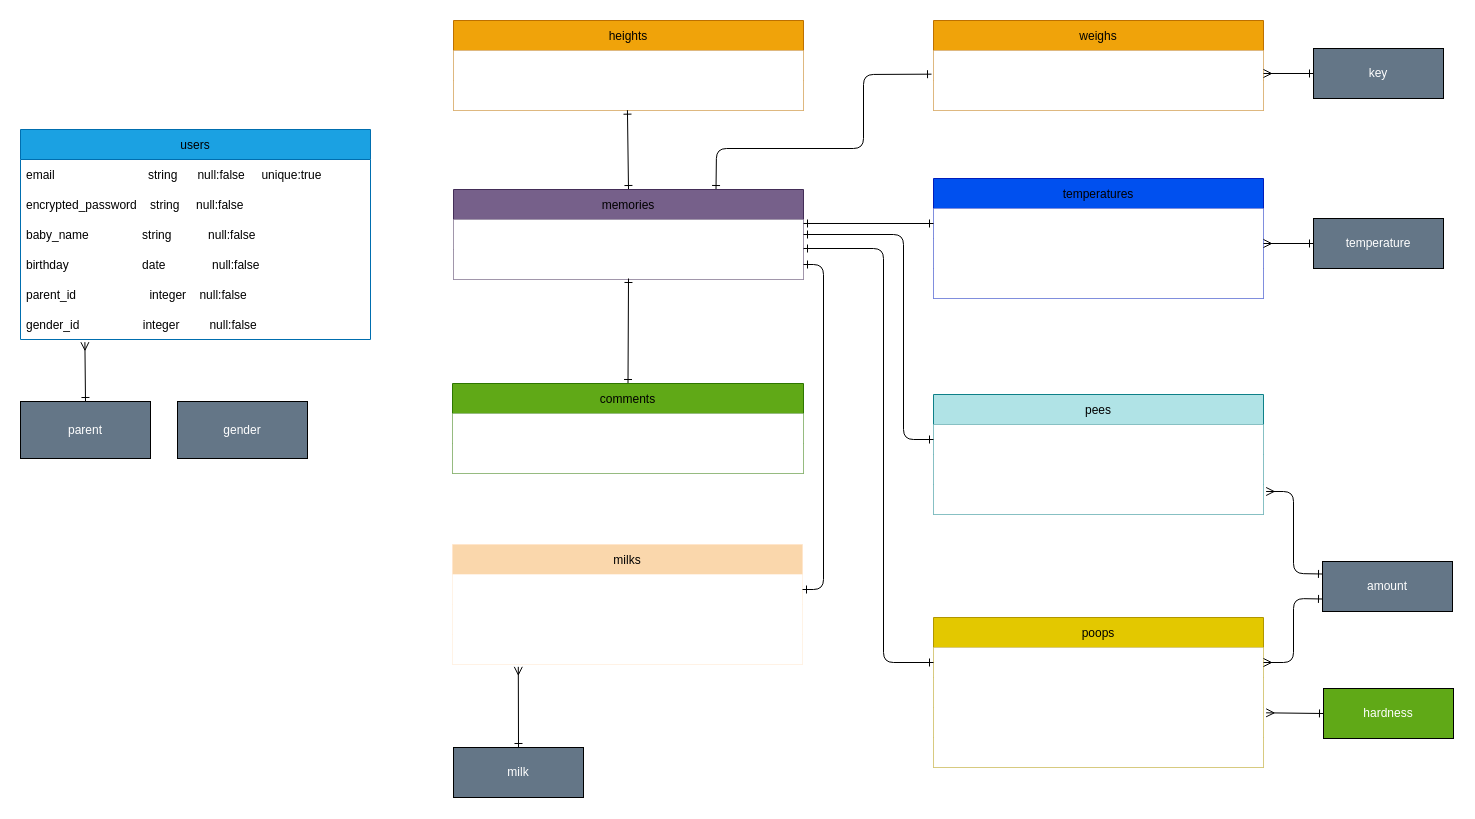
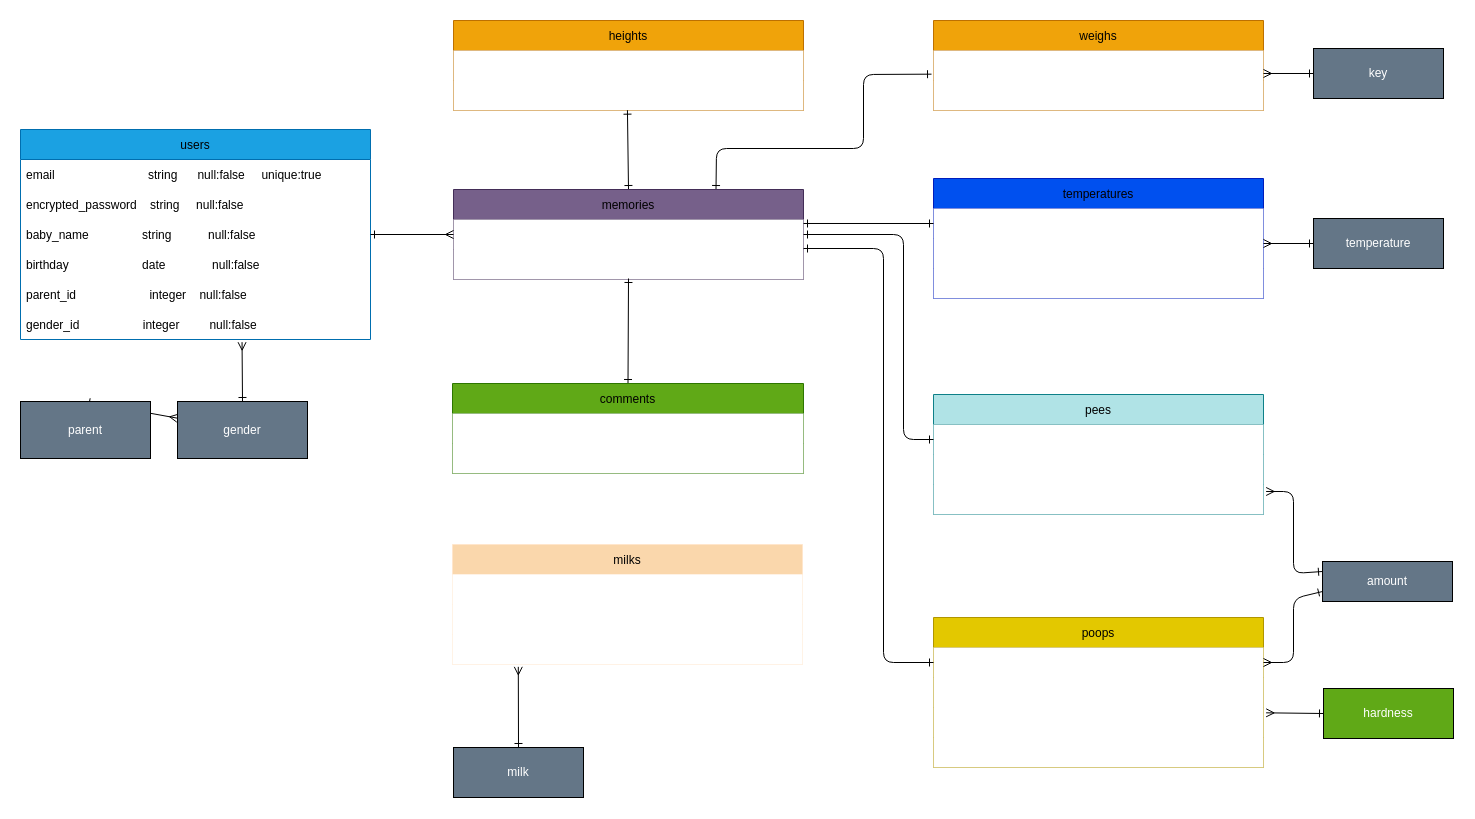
edge "baby_name string null:false" -- "comment text": added
edge "gender_id integer null:false" -- "parent": now "gender" -- "parent"
edge "gender_id integer null:false" -- "gender": added
edge "user references null:false foreign_key:true" -- "milk_id integer null:false": removed
node "amount": size 130x50 -> 130x40
